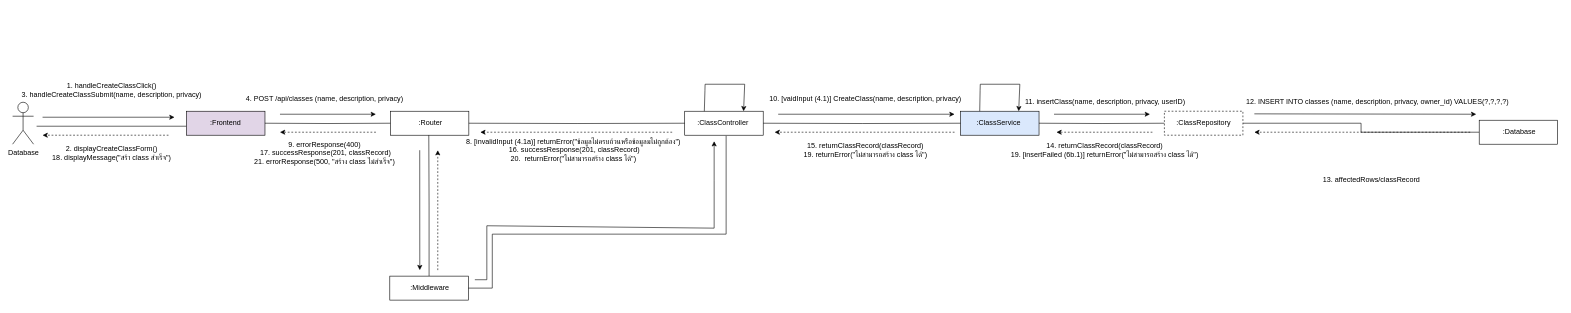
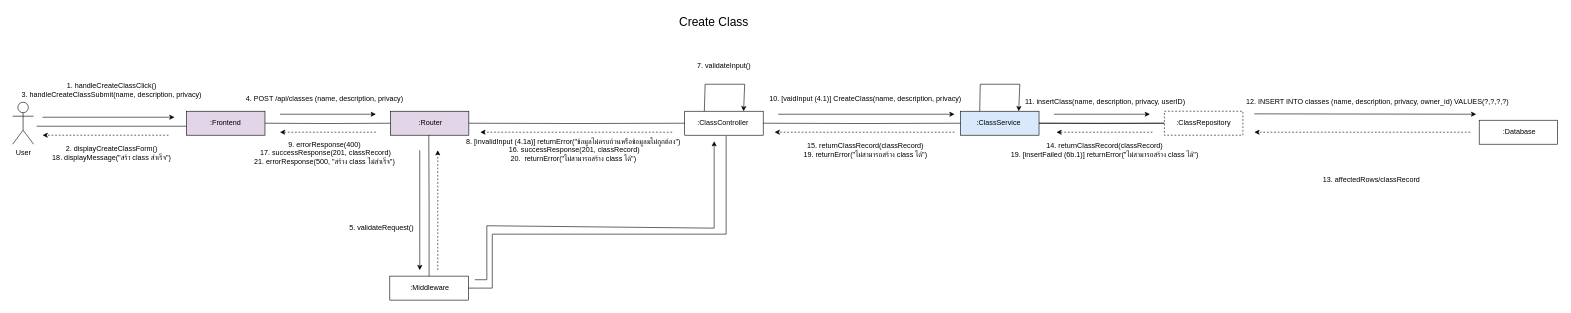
node "Create Class": added
node "7. validateInput()": added
node ":Router": fillcolor #ffffff -> #e1d5e7
edge ":ClassRepository" -- ":Database": now ":ClassRepository" -- ":ClassService"
node "Database": label "Database" -> "User"
node "5. validateRequest()": added
